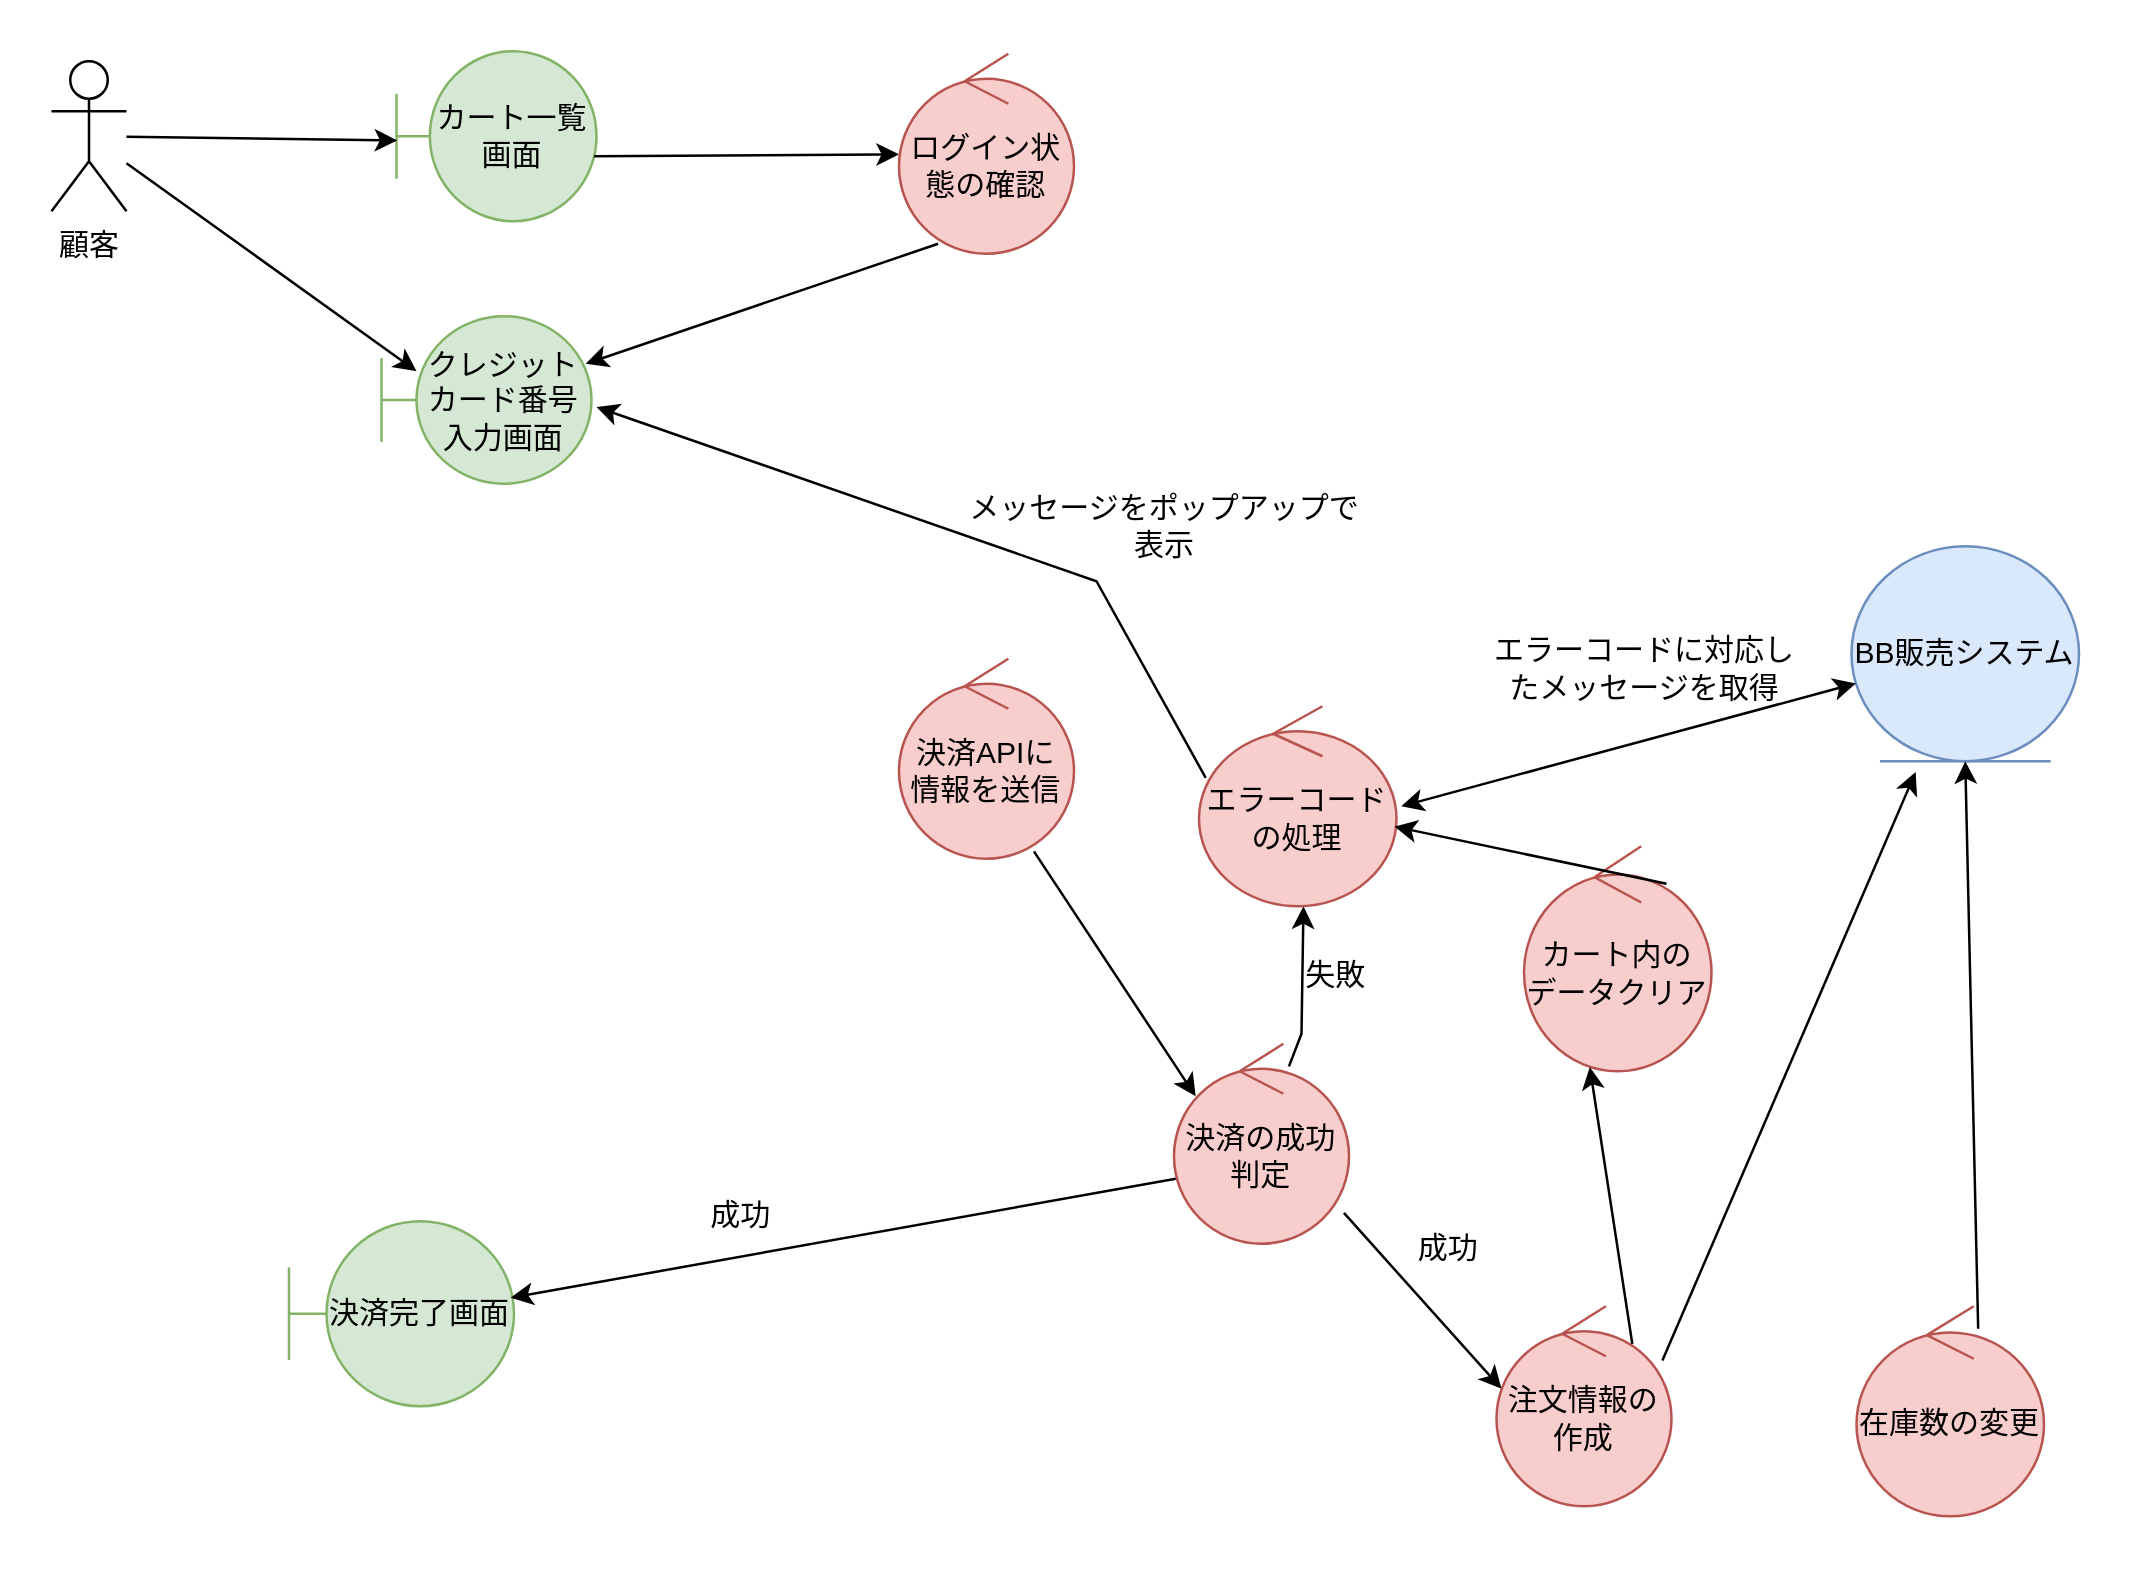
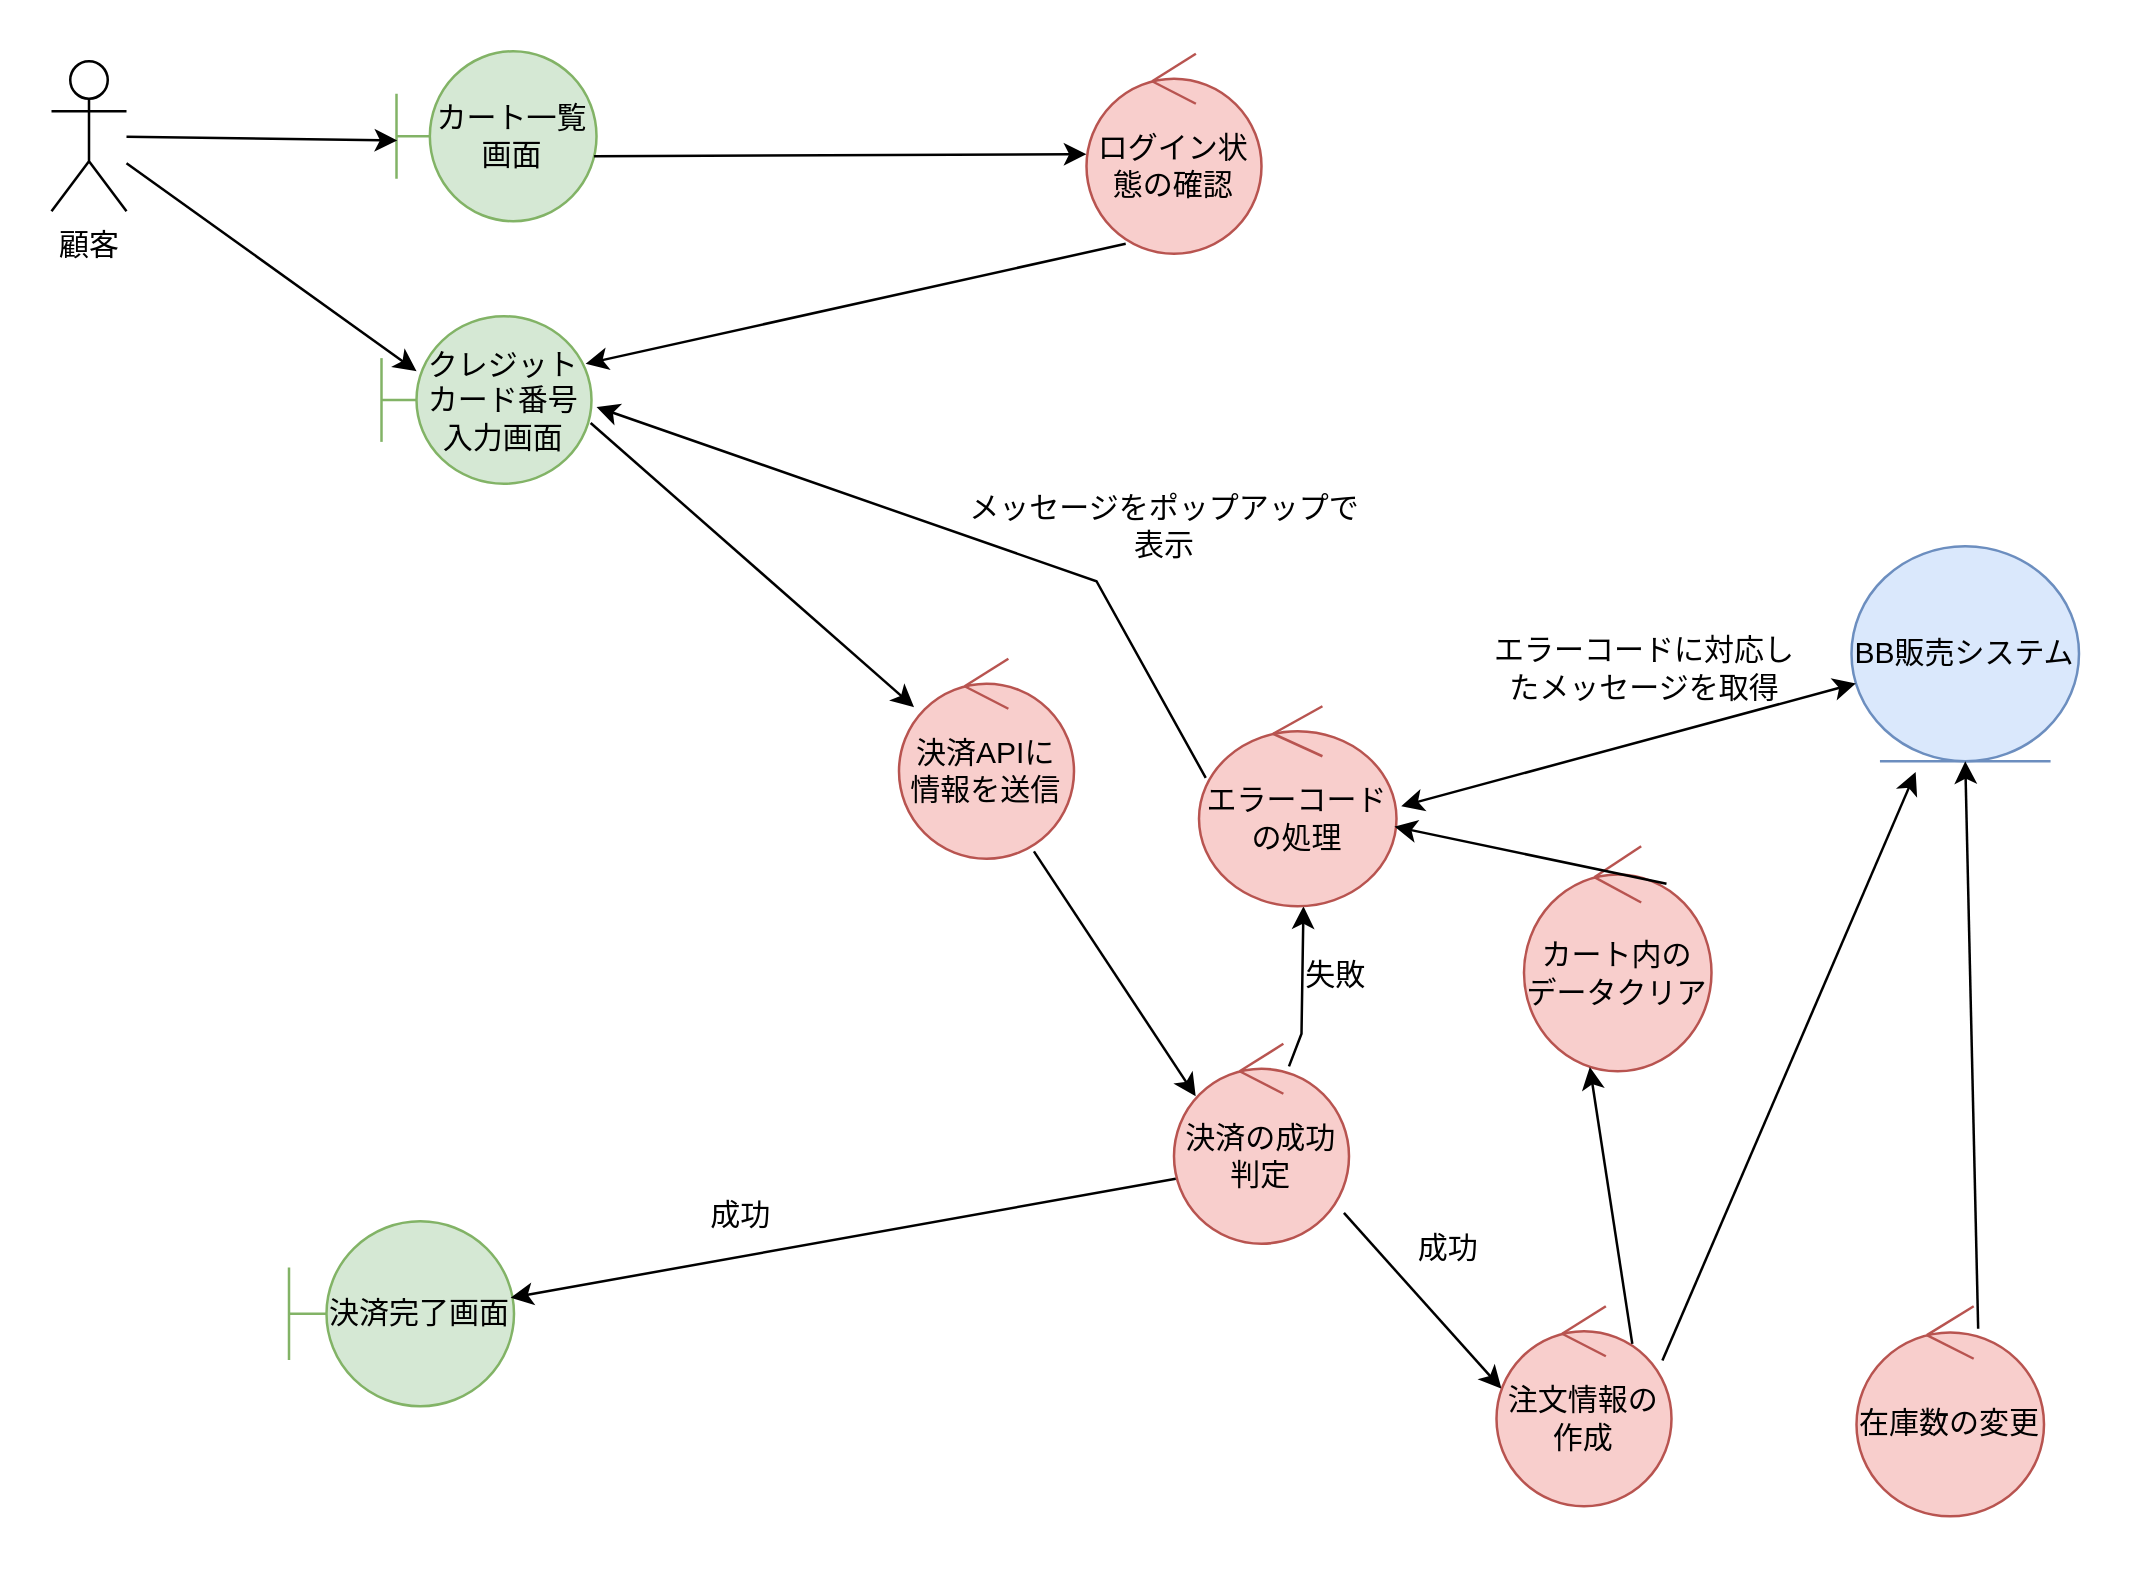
node "ログイン状態の確認": moved (986, 154) -> (1174, 154)
edge "クレジットカード番号入力画面" -> "決済APIに 情報を送信": added
